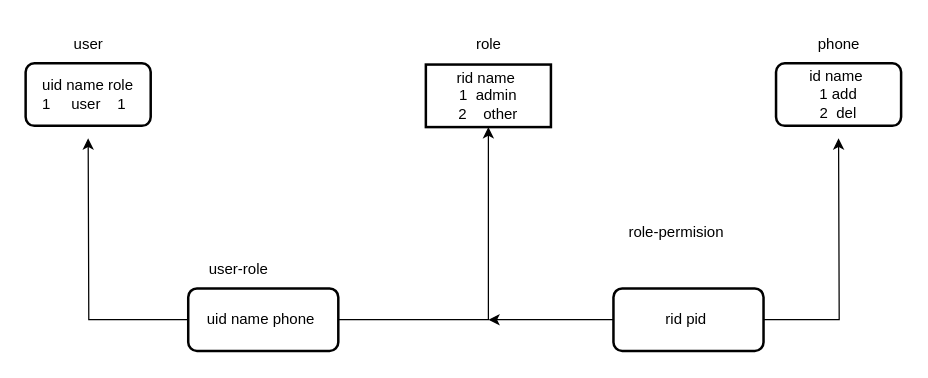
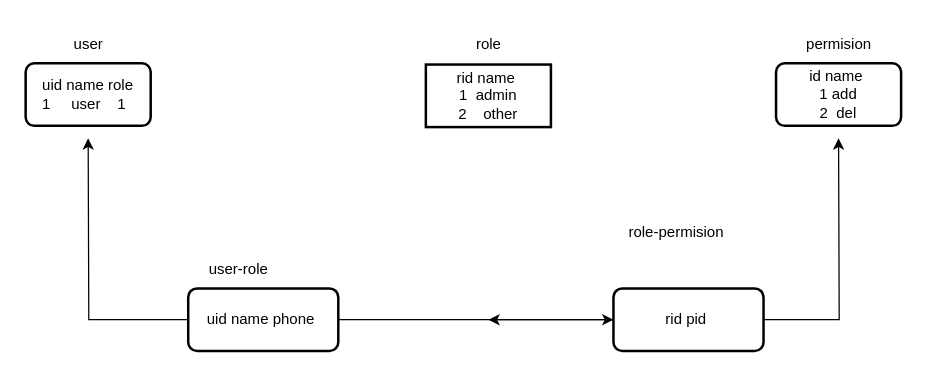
node "phone": label "phone" -> "permision"
edge "uid name phone" -> "rid name 1 admin 2 other": now "uid name phone" -> "rid pid"
